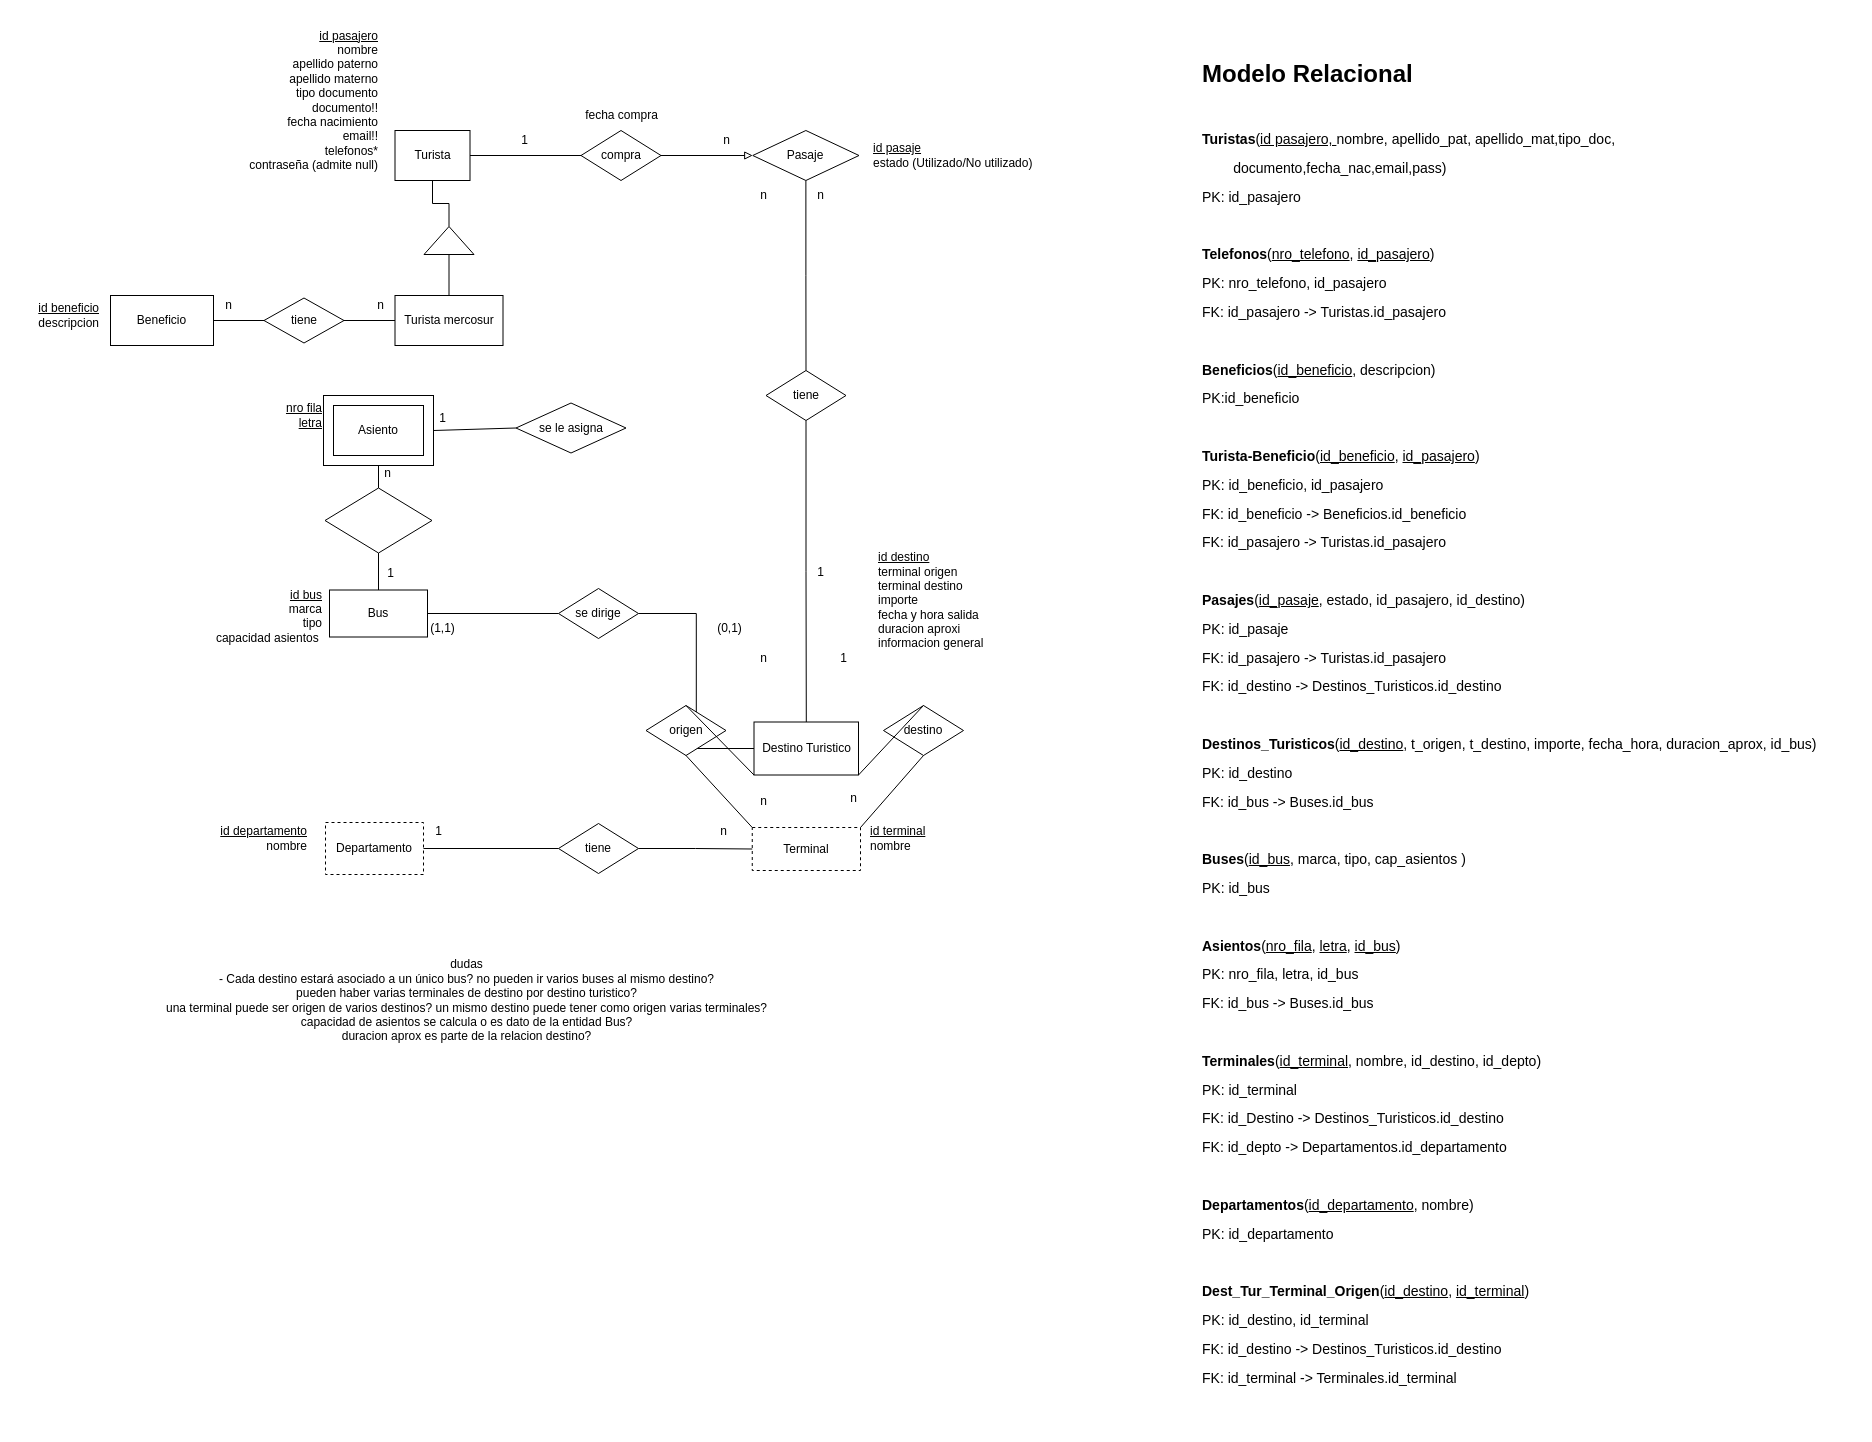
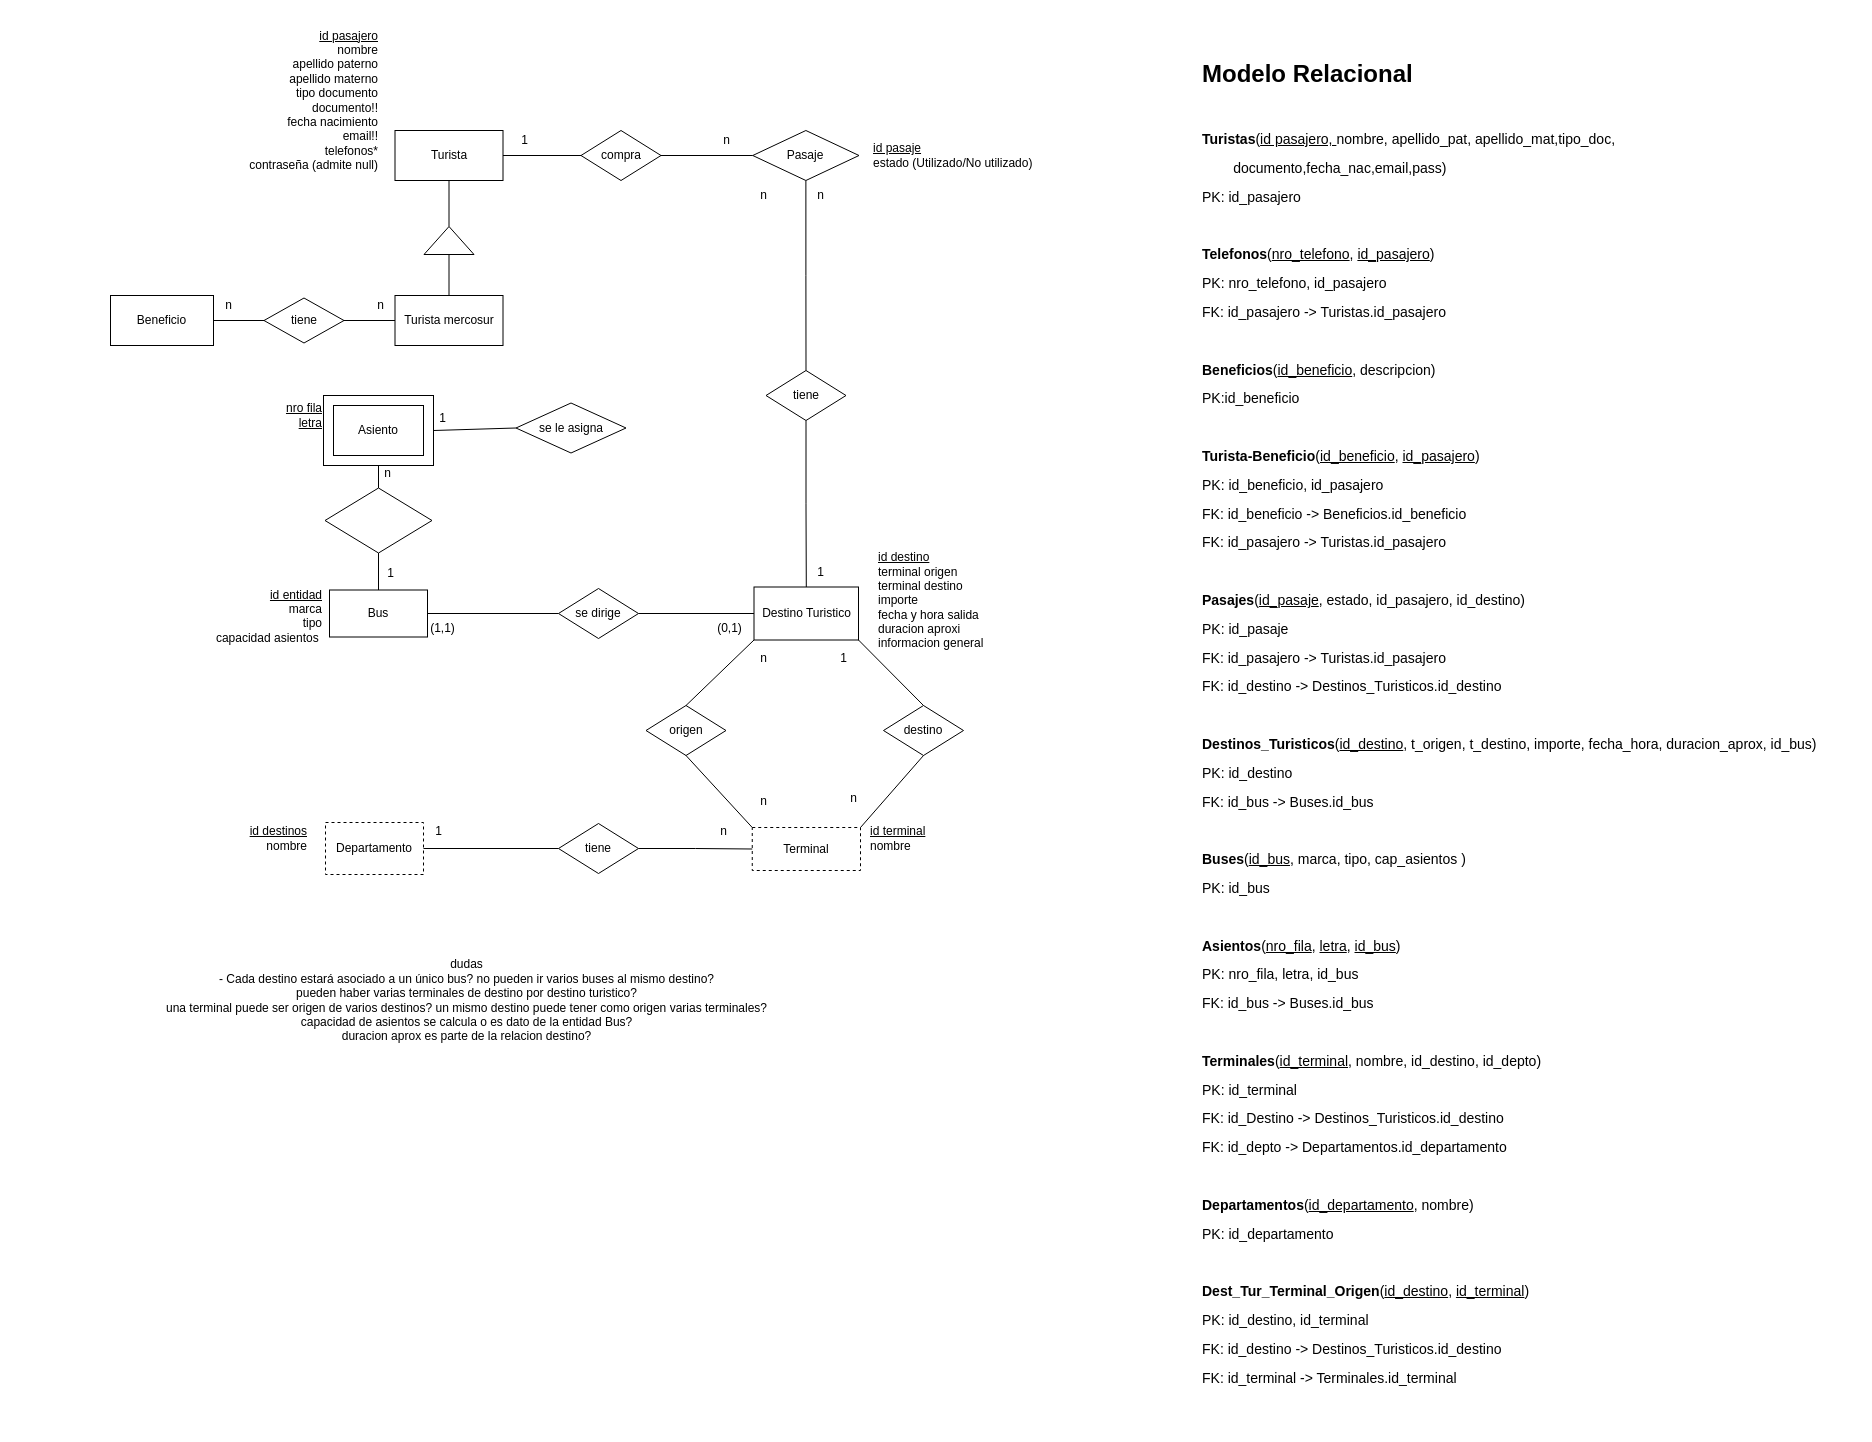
node "fecha compra": removed
node "Turista": size 75x50 -> 108x50
edge "compra" -> "Pasaje": arrowhead block -> none
node "id beneficio descripcion": removed
node "id bus marca tipo capacidad asientos": label "id bus marca tipo capacidad asientos" -> "id entidad marca tipo capacidad asientos"
node "Destino Turistico": moved (806, 749) -> (806, 614)
node "id departamento nombre": label "id departamento nombre" -> "id destinos nombre"
